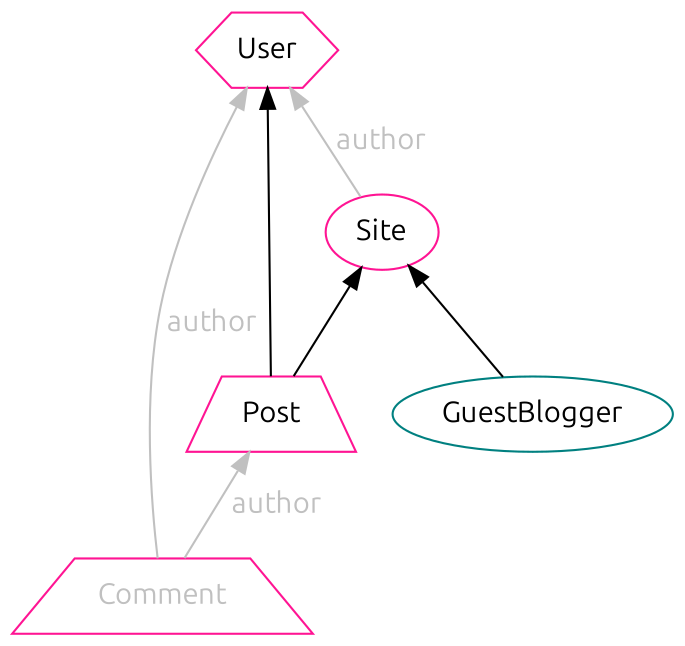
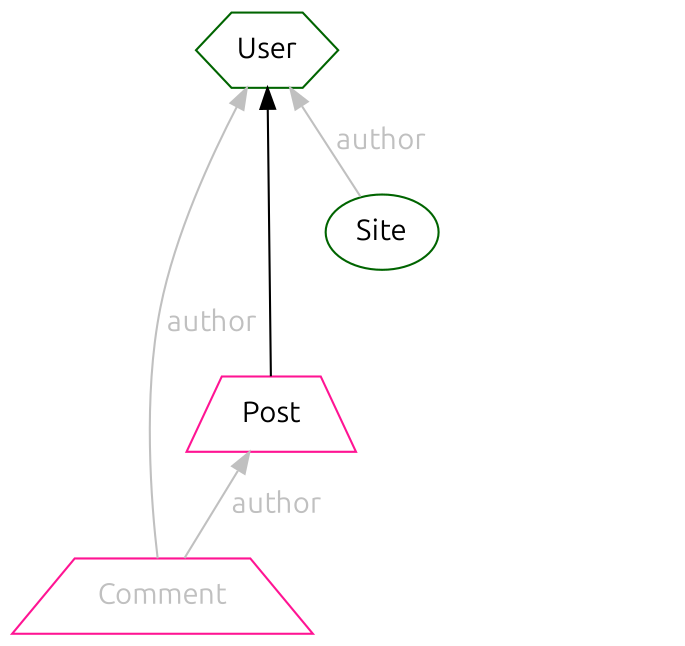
node "User": color deeppink -> darkgreen
node "Site": color deeppink -> darkgreen
edge "Post" -> "Site": removed
node "GuestBlogger": removed
